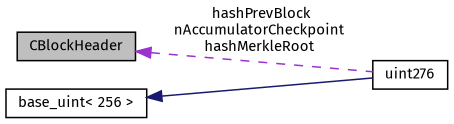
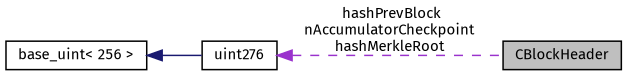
edge "uint276" -> "CBlockHeader": reversed
